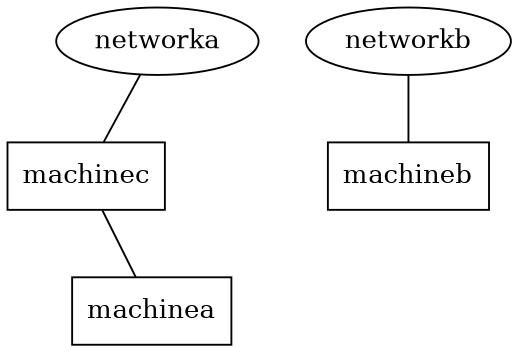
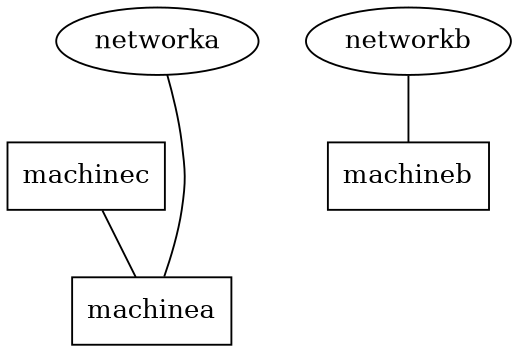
edge "networka" -- "machinec": now "networka" -- "machinea"
